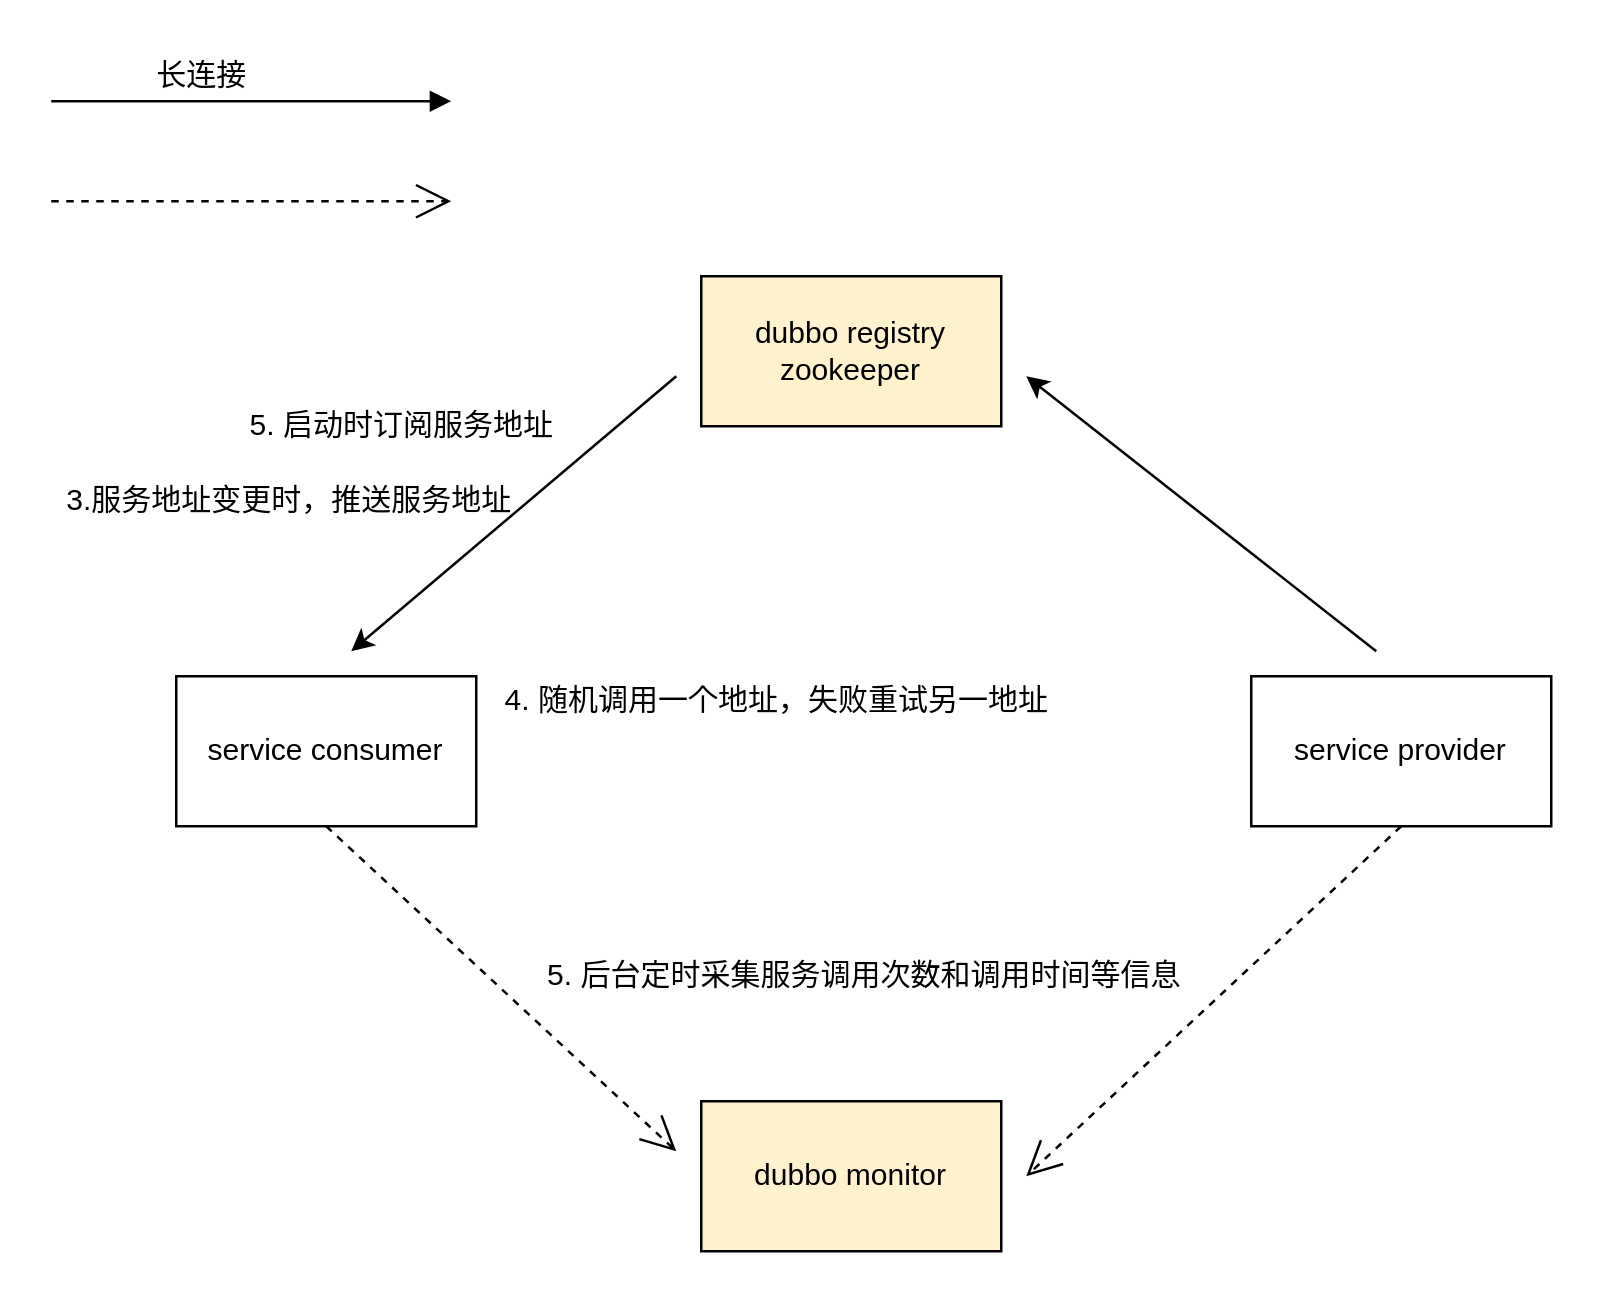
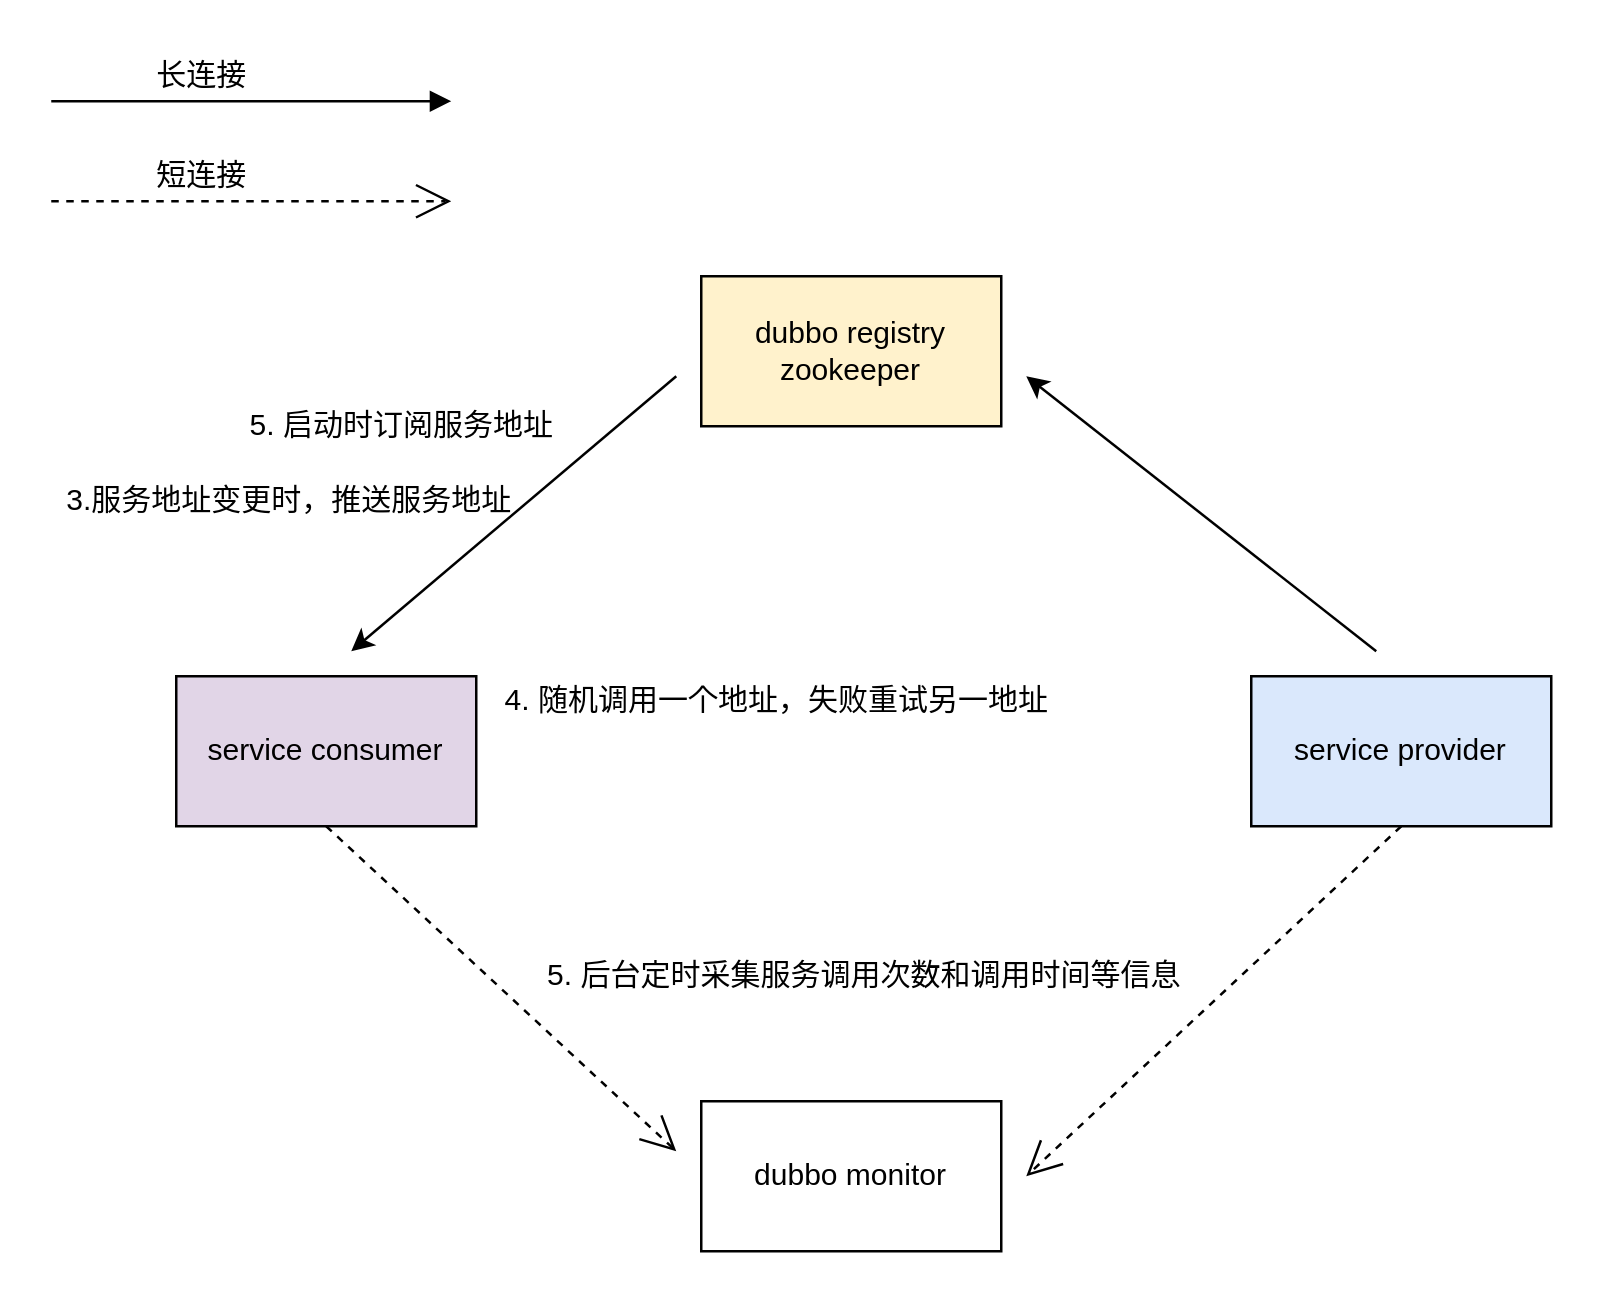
node "短连接": added
node "service consumer": fillcolor #ffffff -> #e1d5e7
node "service provider": fillcolor #ffffff -> #dae8fc
node "dubbo monitor": fillcolor #fff2cc -> #ffffff
